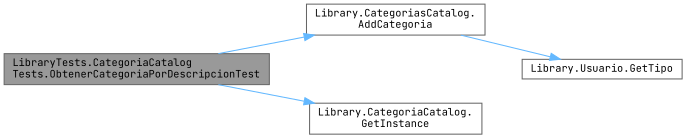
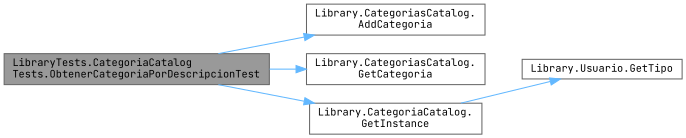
edge "Library.CategoriasCatalog. AddCategoria" -> "Library.Usuario.GetTipo": now "Library.CategoriaCatalog. GetInstance" -> "Library.Usuario.GetTipo"
node "Library.CategoriasCatalog. GetCategoria": added
